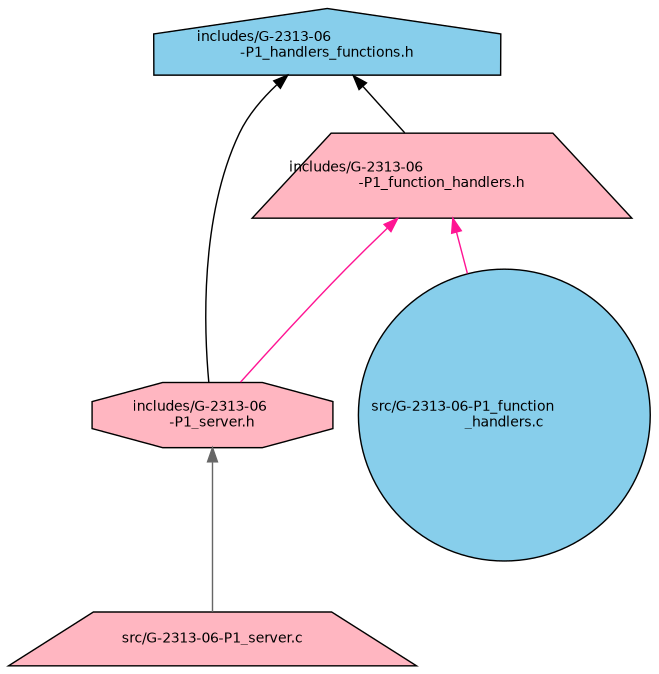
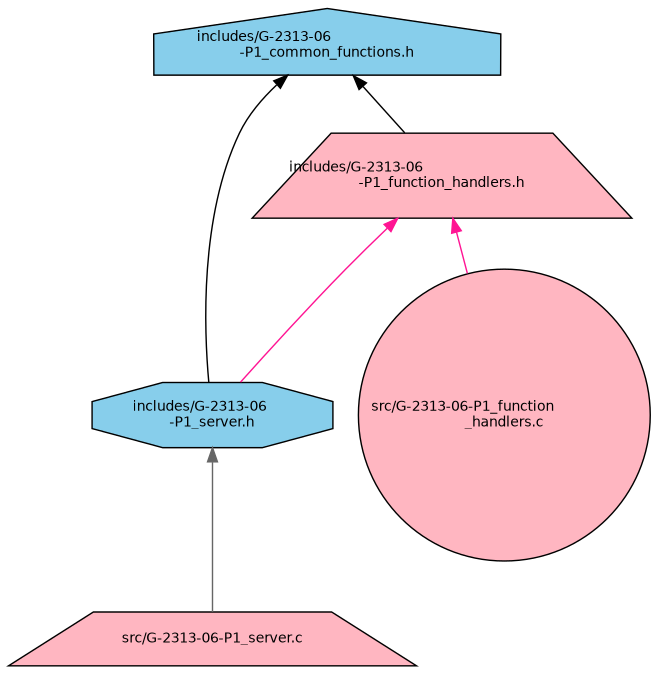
node "includes/G-2313-06 -P1_handlers_functions.h": label "includes/G-2313-06 -P1_handlers_functions.h" -> "includes/G-2313-06 -P1_common_functions.h"
node "includes/G-2313-06 -P1_server.h": fillcolor lightpink -> skyblue
node "src/G-2313-06-P1_function _handlers.c": fillcolor skyblue -> lightpink
